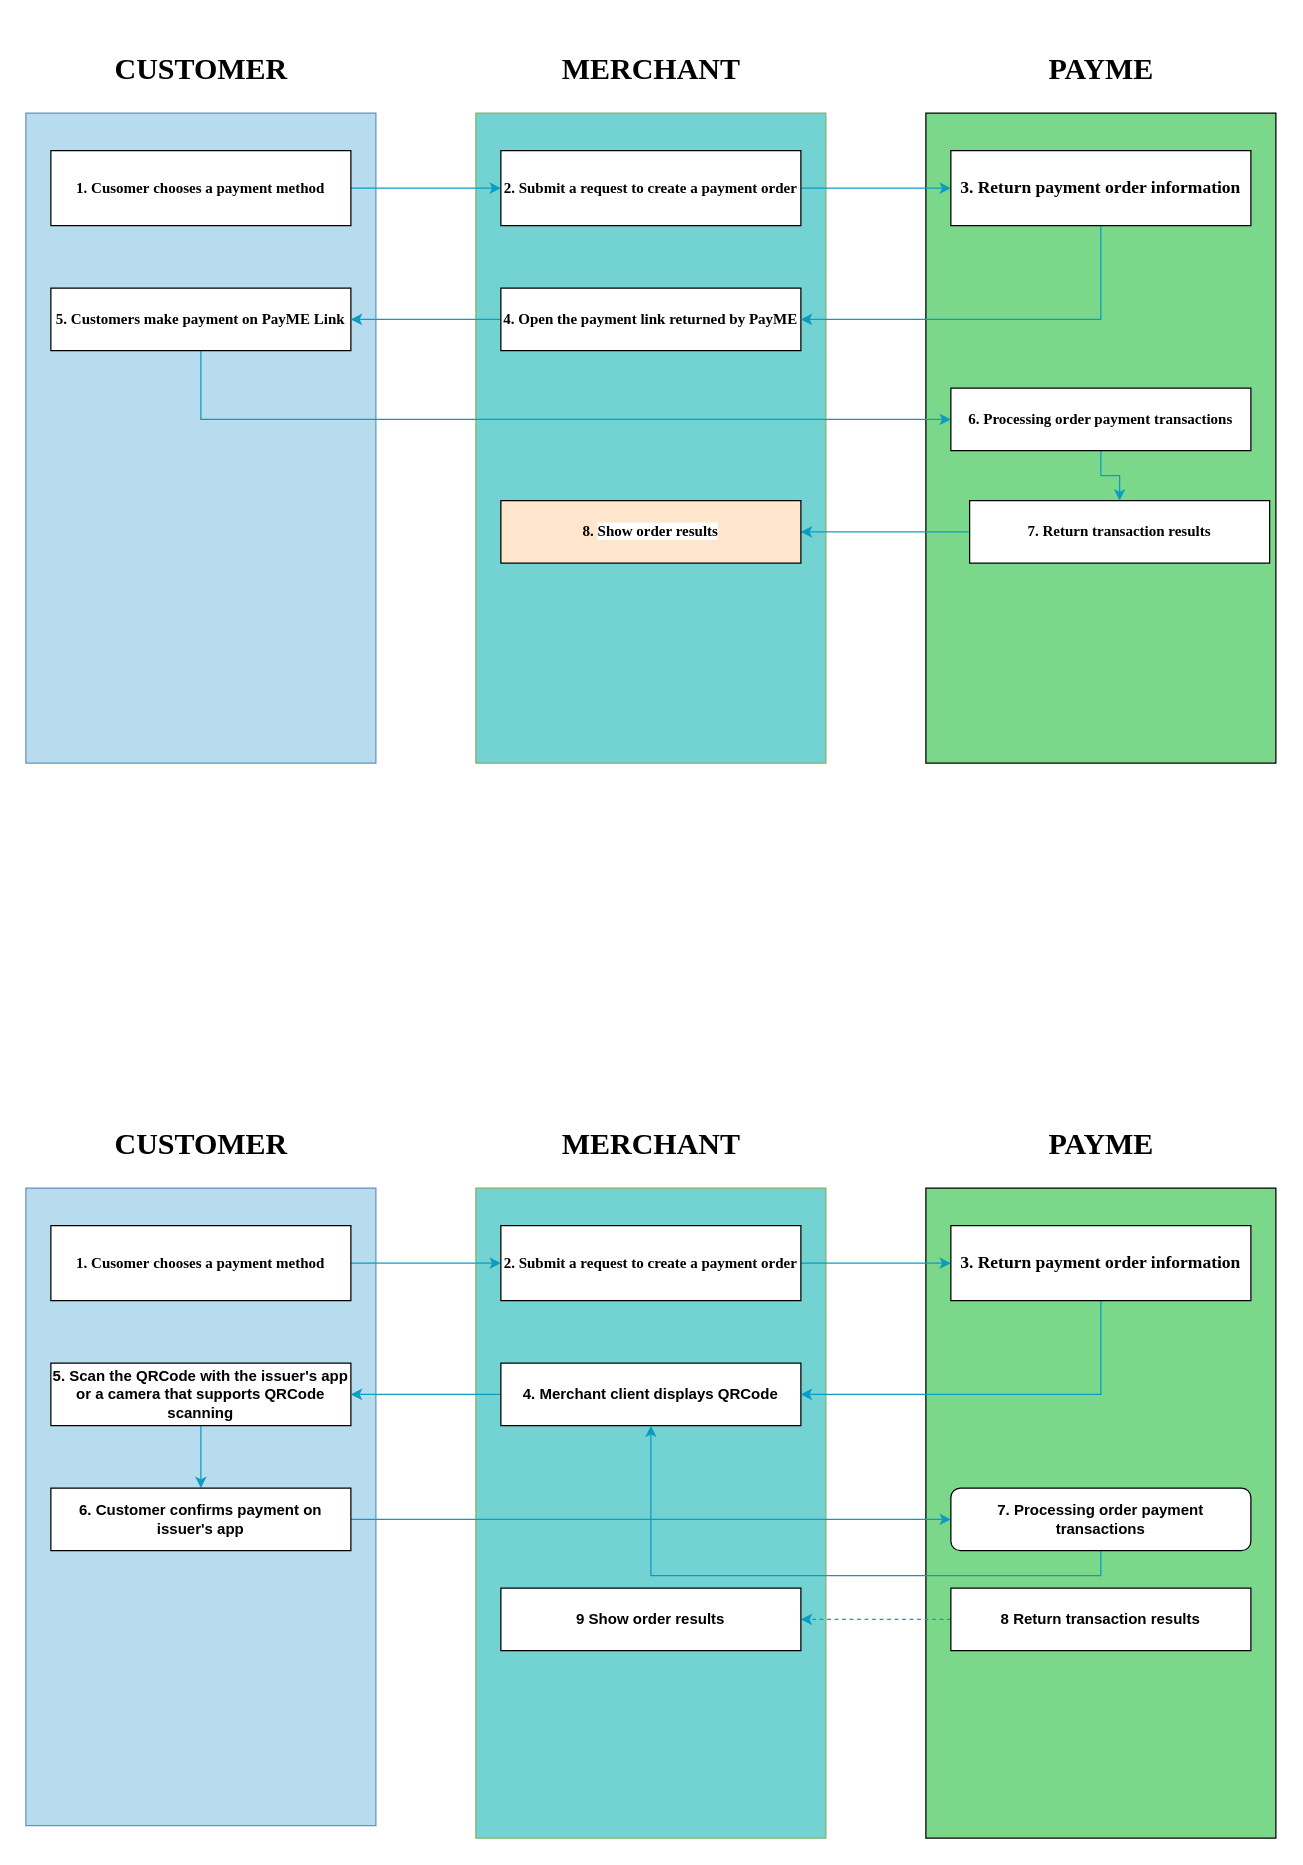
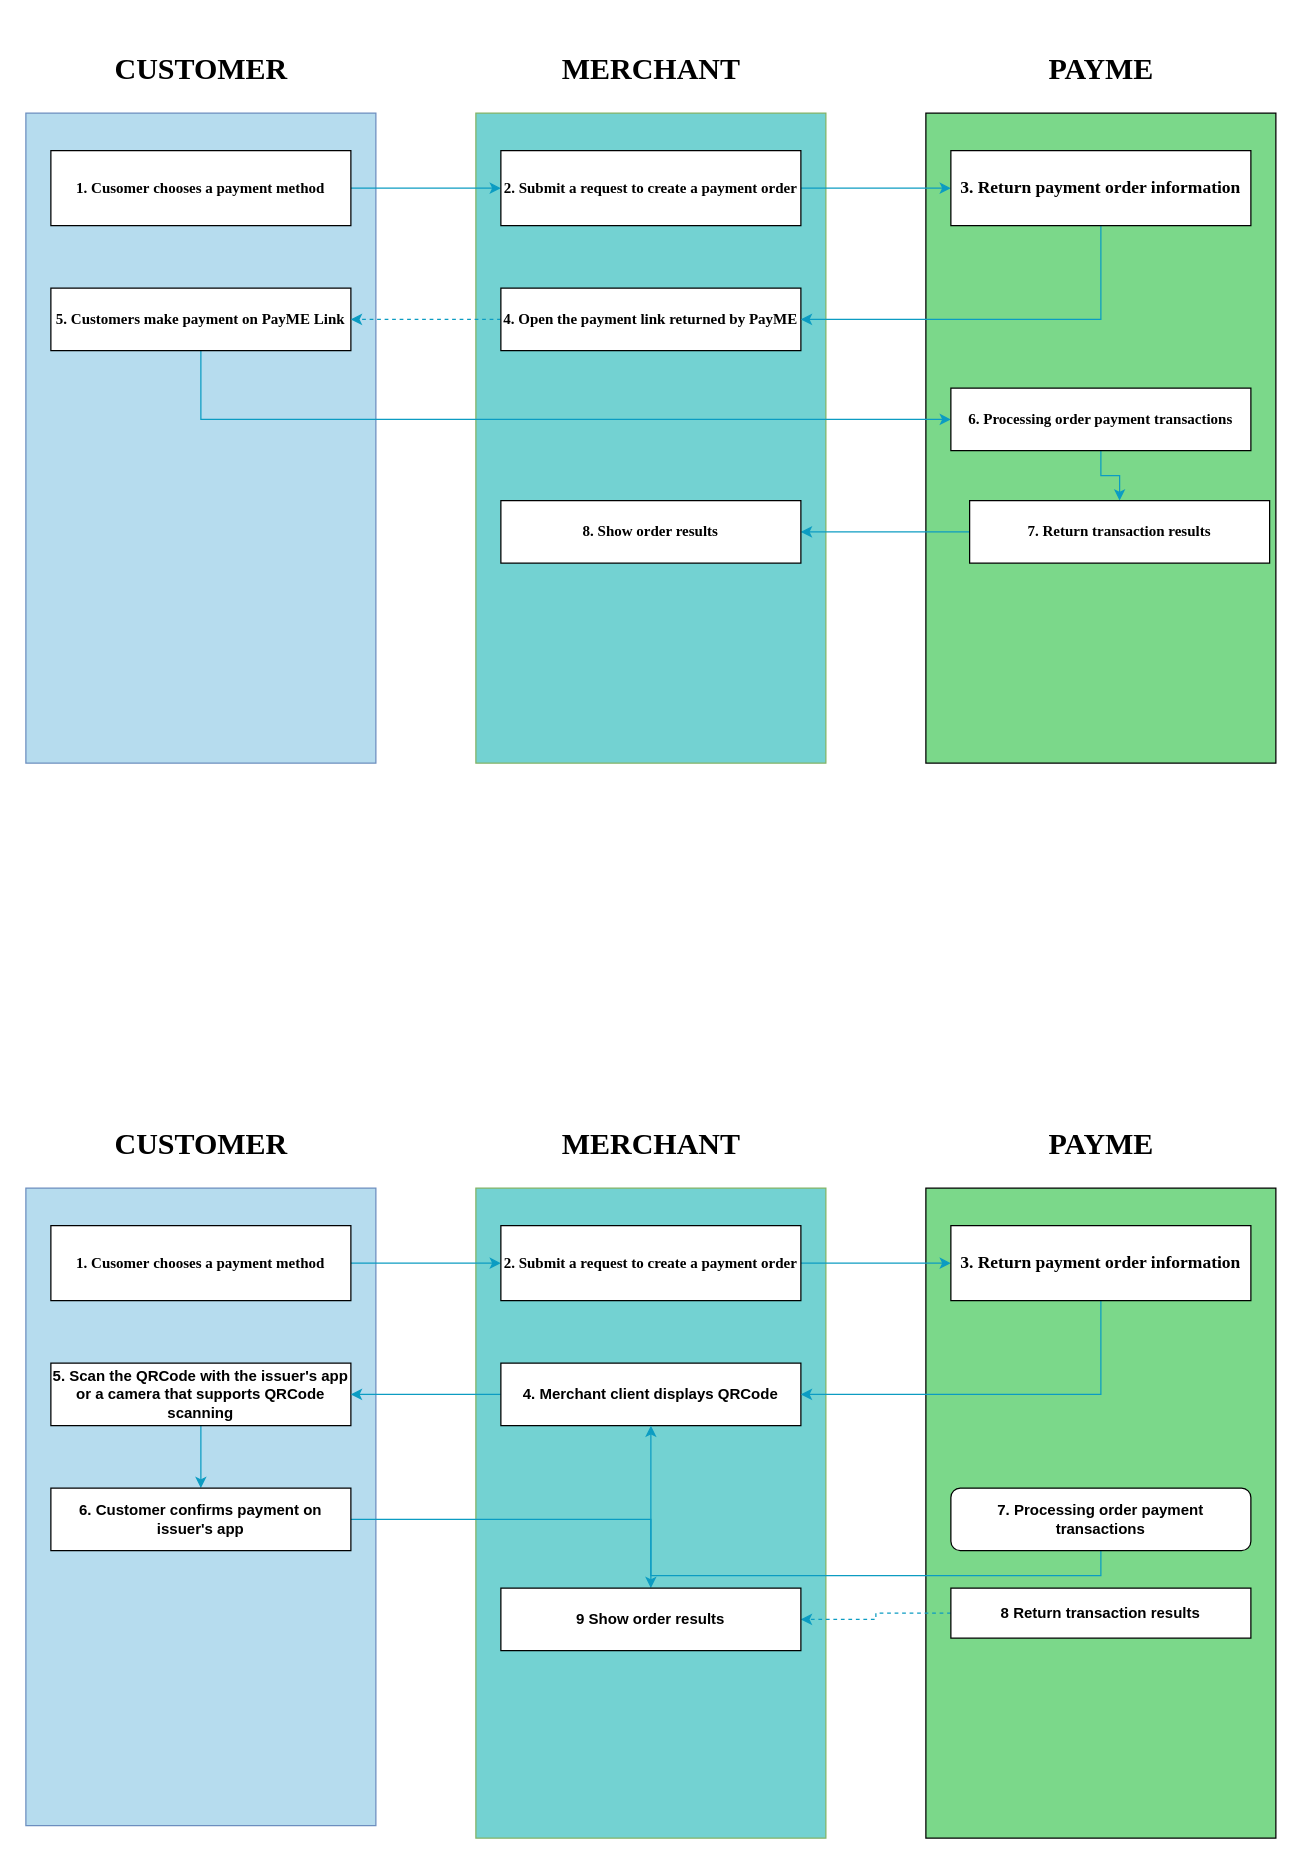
edge "4. Open the payment link returned by PayME" -> "5. Customers make payment on PayME Link": style solid -> dashed
node "8. Show order results": fillcolor #ffe6cc -> #ffffff
edge "6. Customer confirms payment on issuer's app" -> "7. Processing order payment transactions": now "6. Customer confirms payment on issuer's app" -> "9 Show order results"
node "8 Return transaction results": size 300x63 -> 300x50
